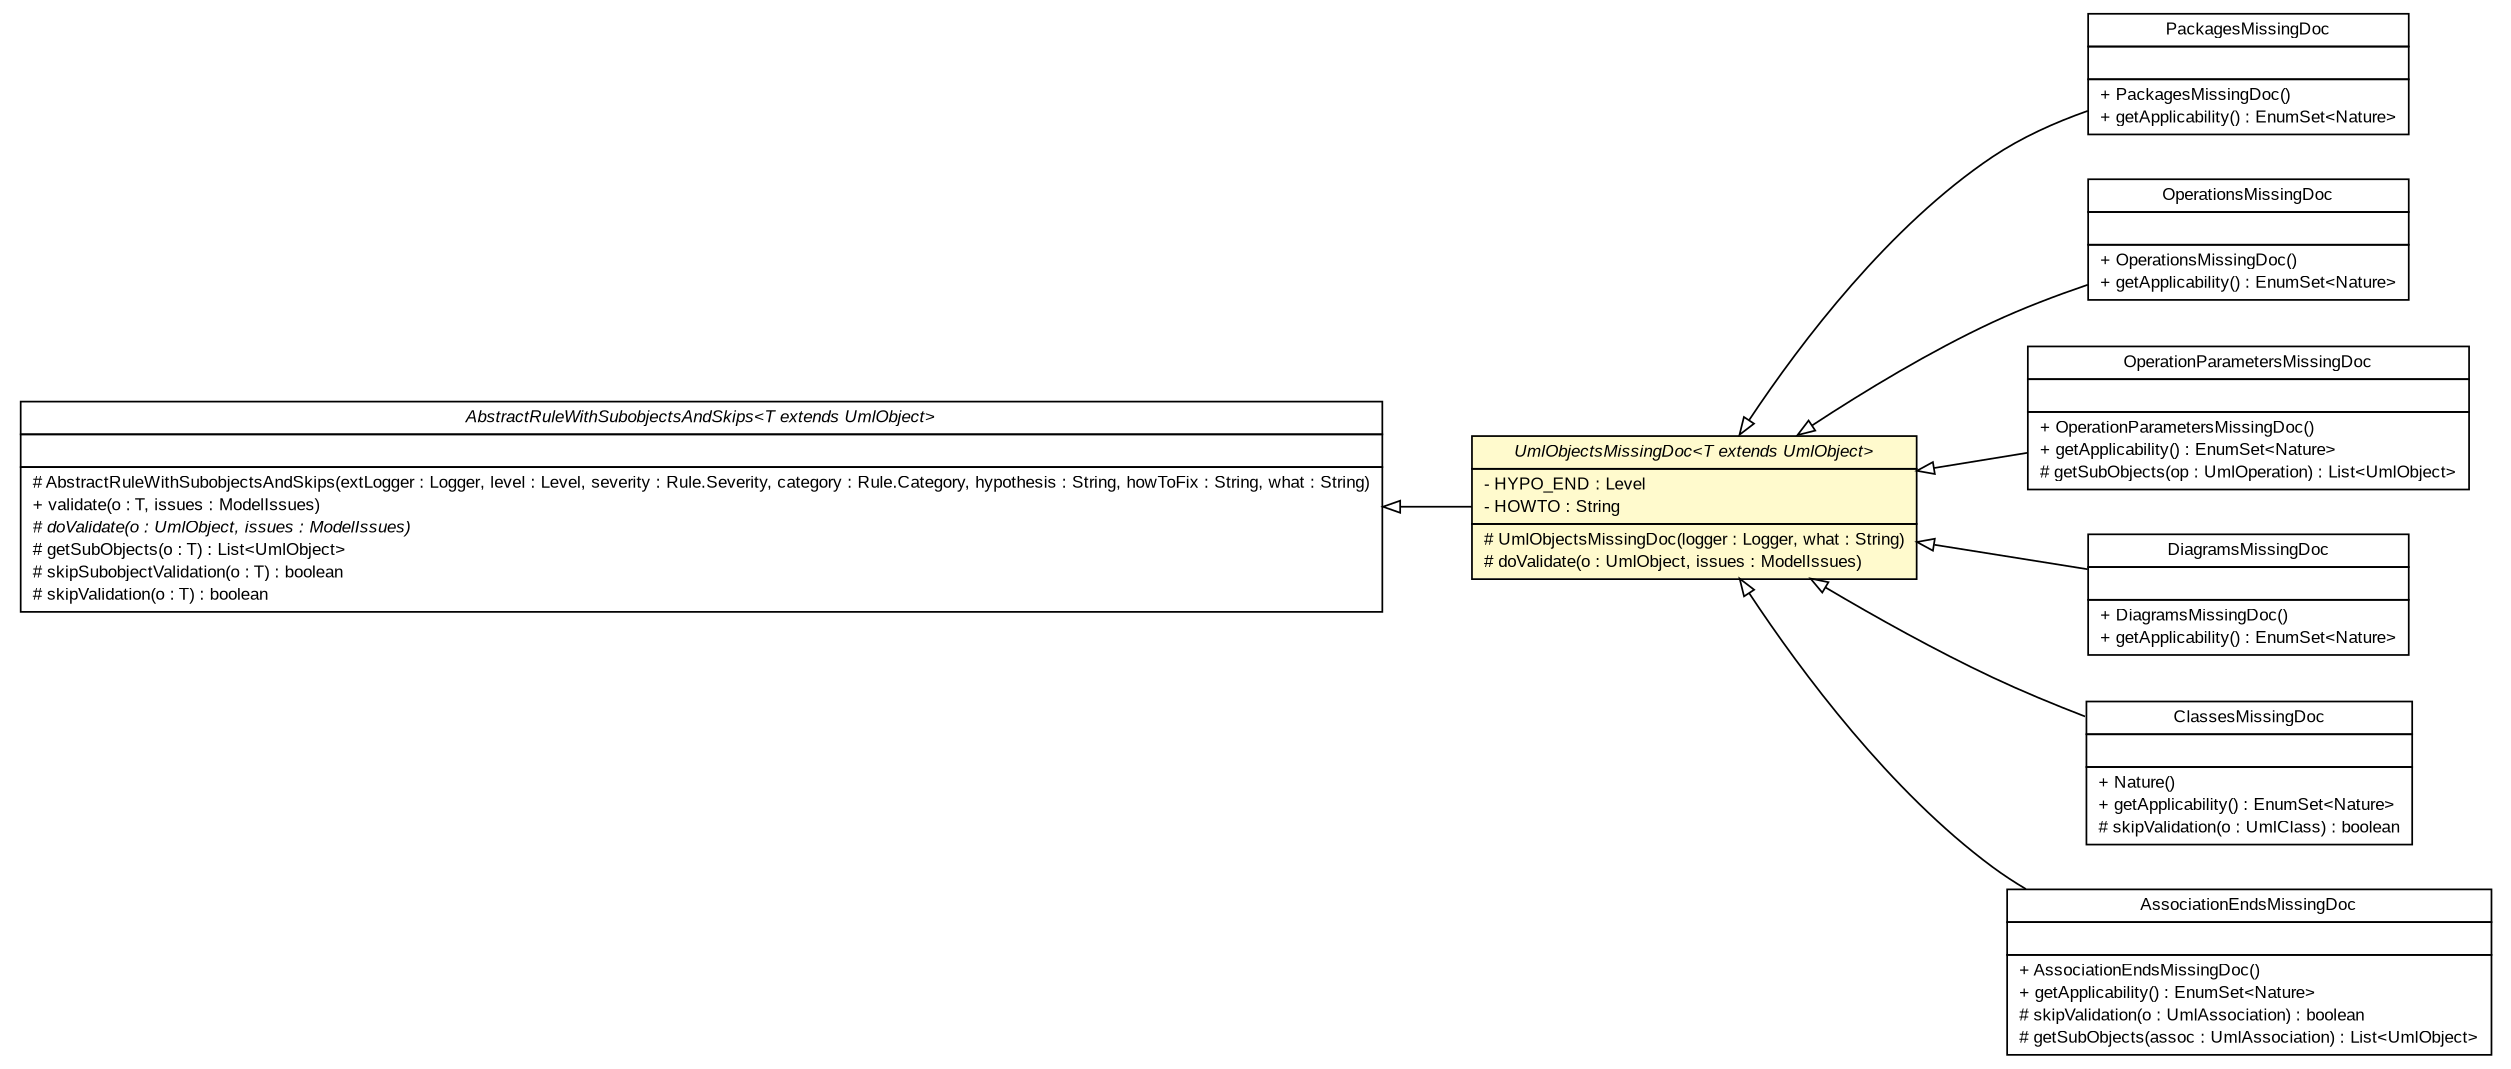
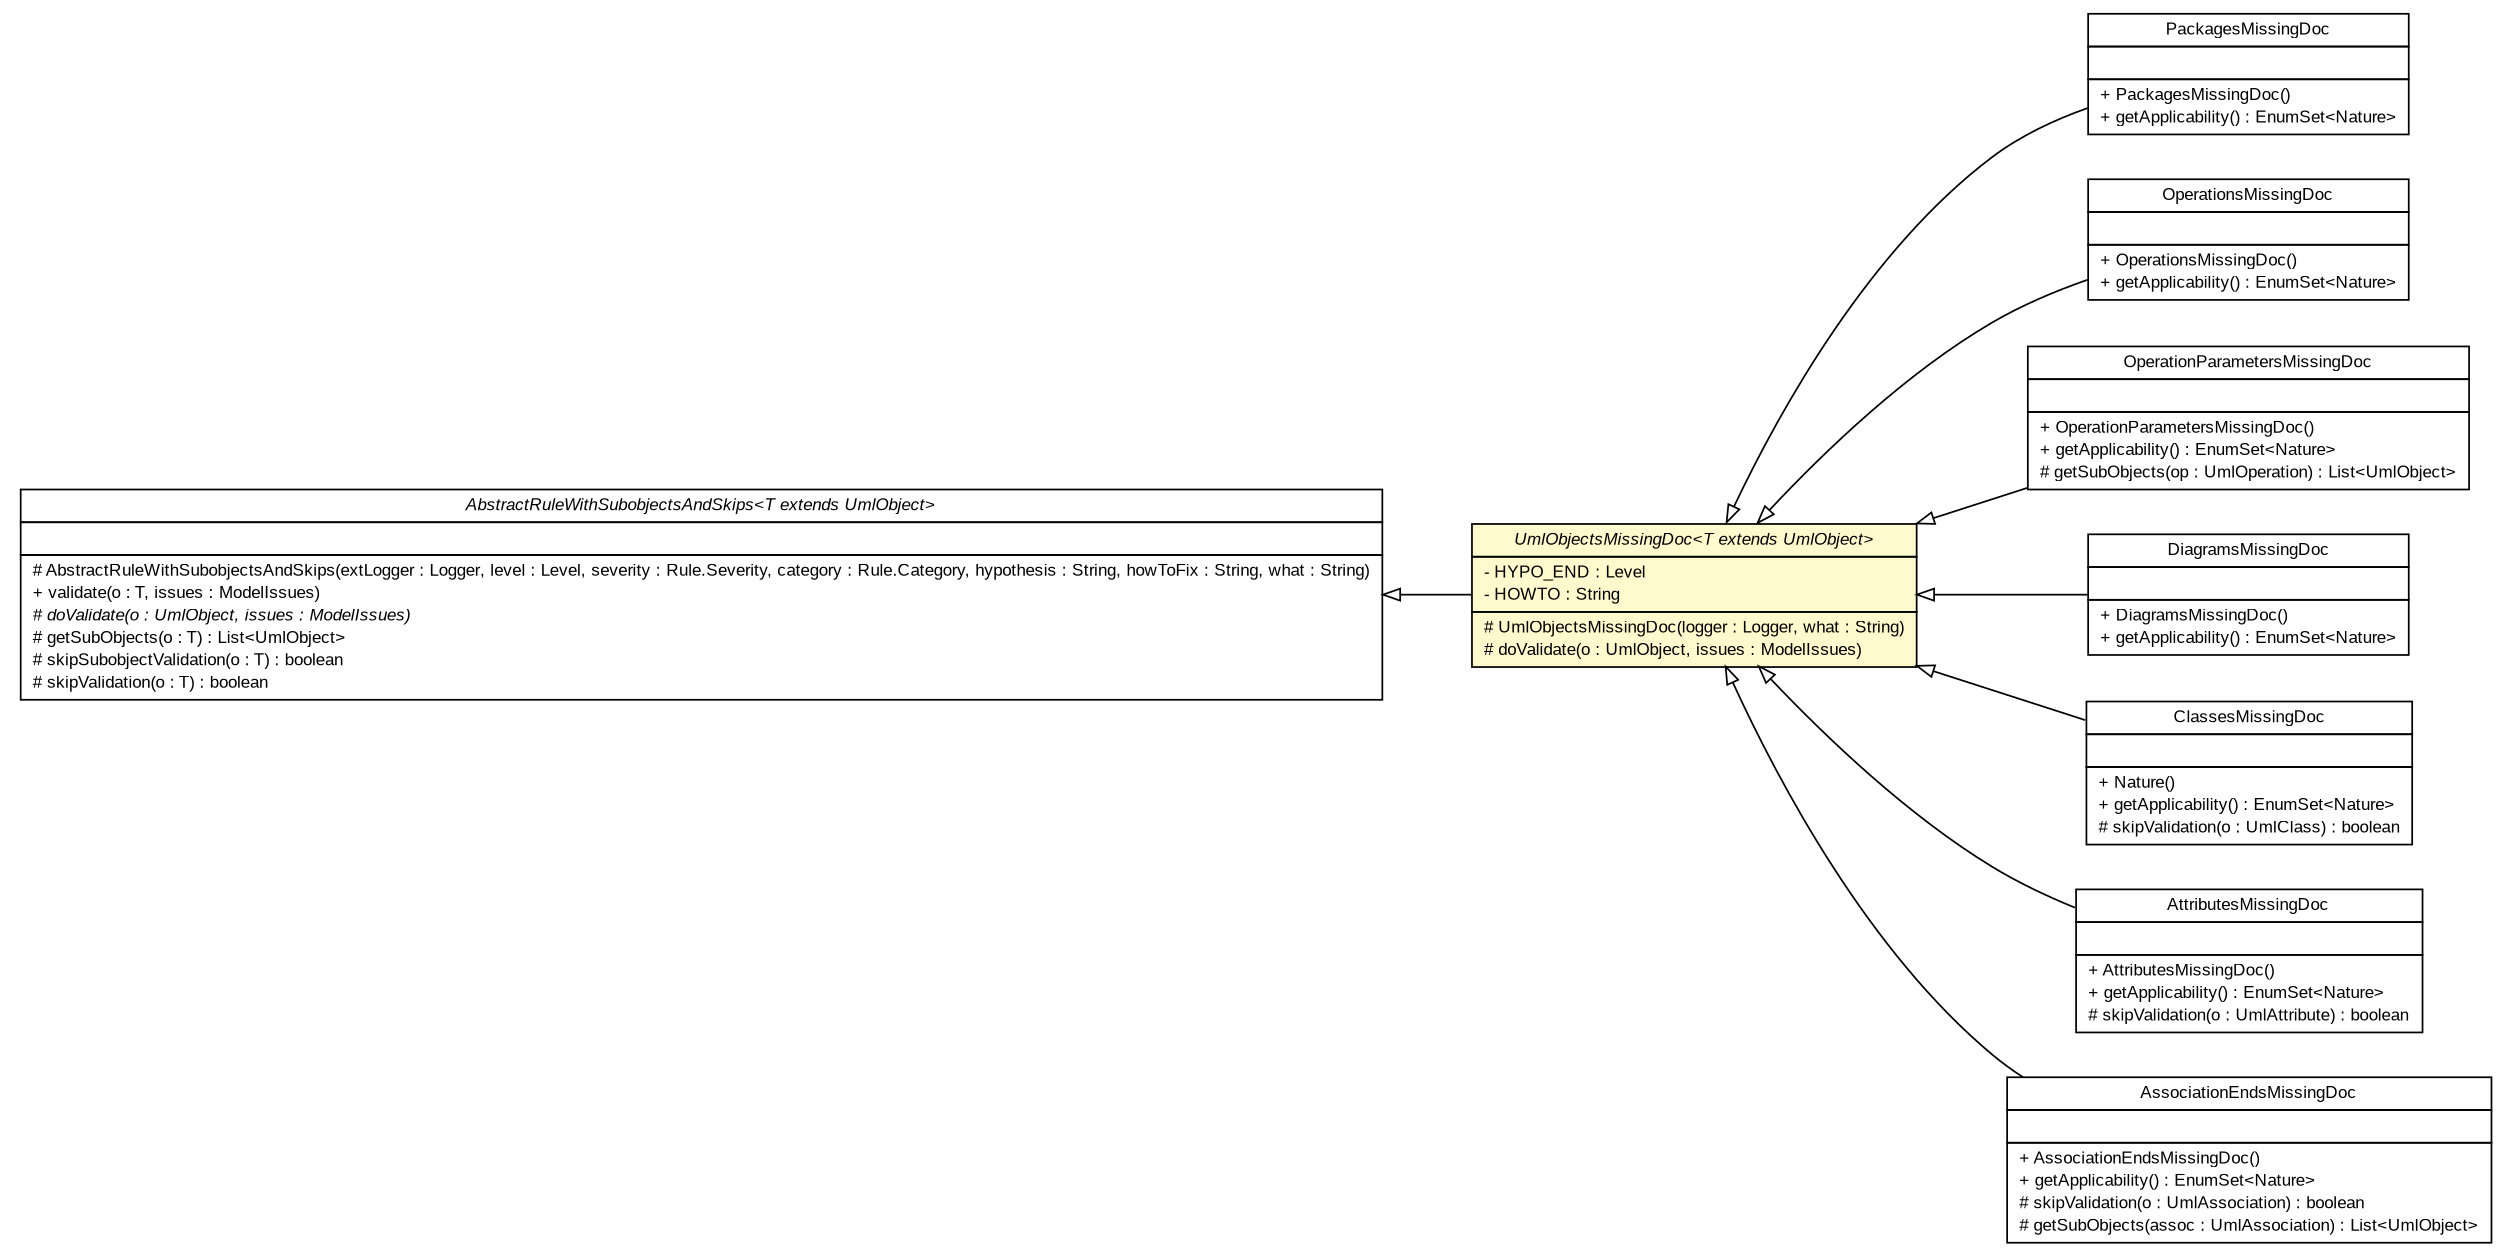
node "AttributesMissingDoc": added
